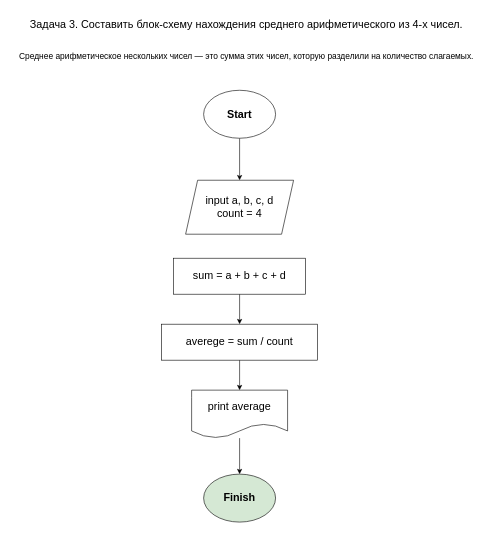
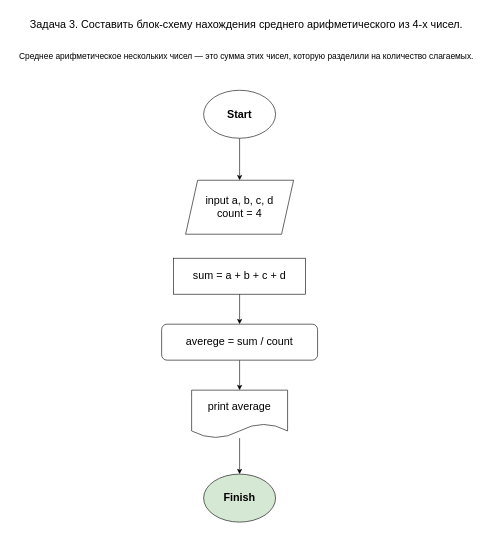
node "averege = sum / count": shape rectangle -> rounded rectangle
